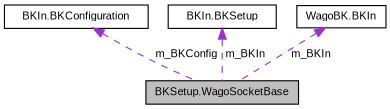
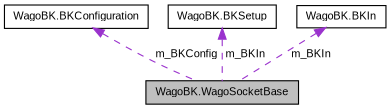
node "BKIn.BKConfiguration": label "BKIn.BKConfiguration" -> "WagoBK.BKConfiguration"
node "BKIn.BKSetup": label "BKIn.BKSetup" -> "WagoBK.BKSetup"
node "BKSetup.WagoSocketBase": label "BKSetup.WagoSocketBase" -> "WagoBK.WagoSocketBase"
